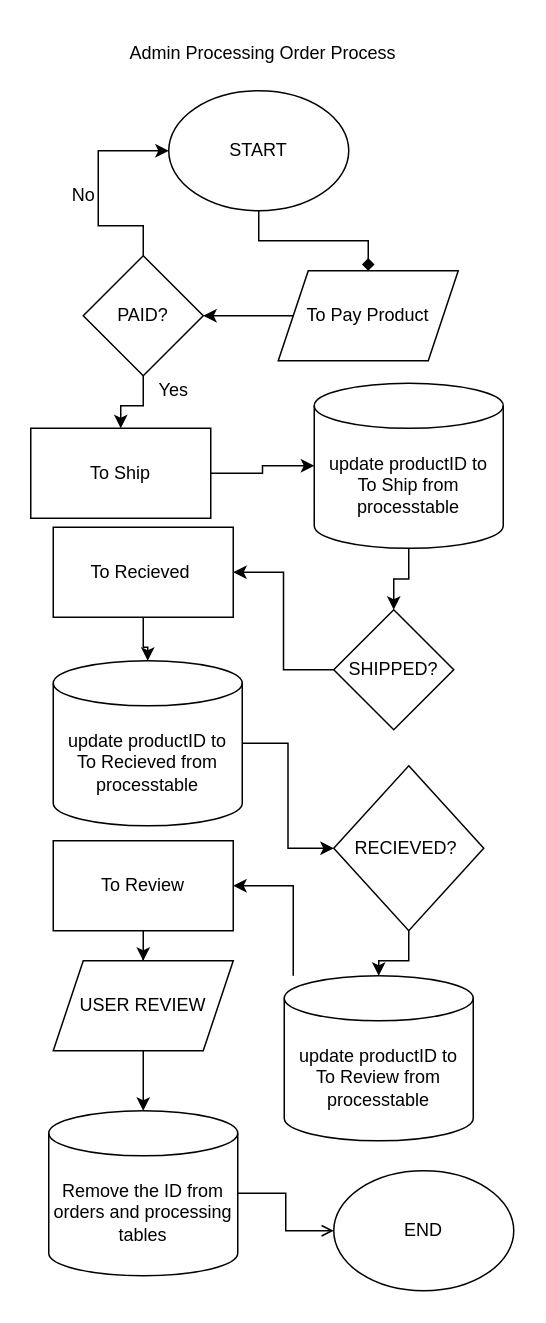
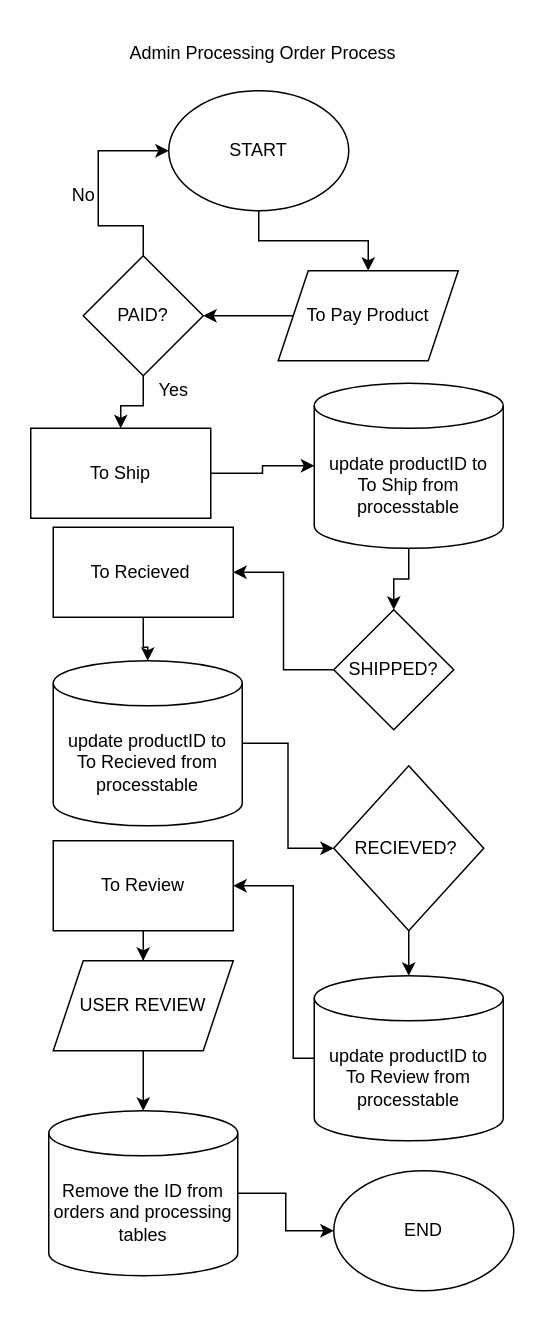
edge "START" -> "To Pay Product": arrowhead diamond -> classic
node "update productID to To Review from processtable": moved (379, 1058) -> (409, 1058)
edge "Remove the ID from orders and processing tables" -> "END": arrowhead open -> classic
